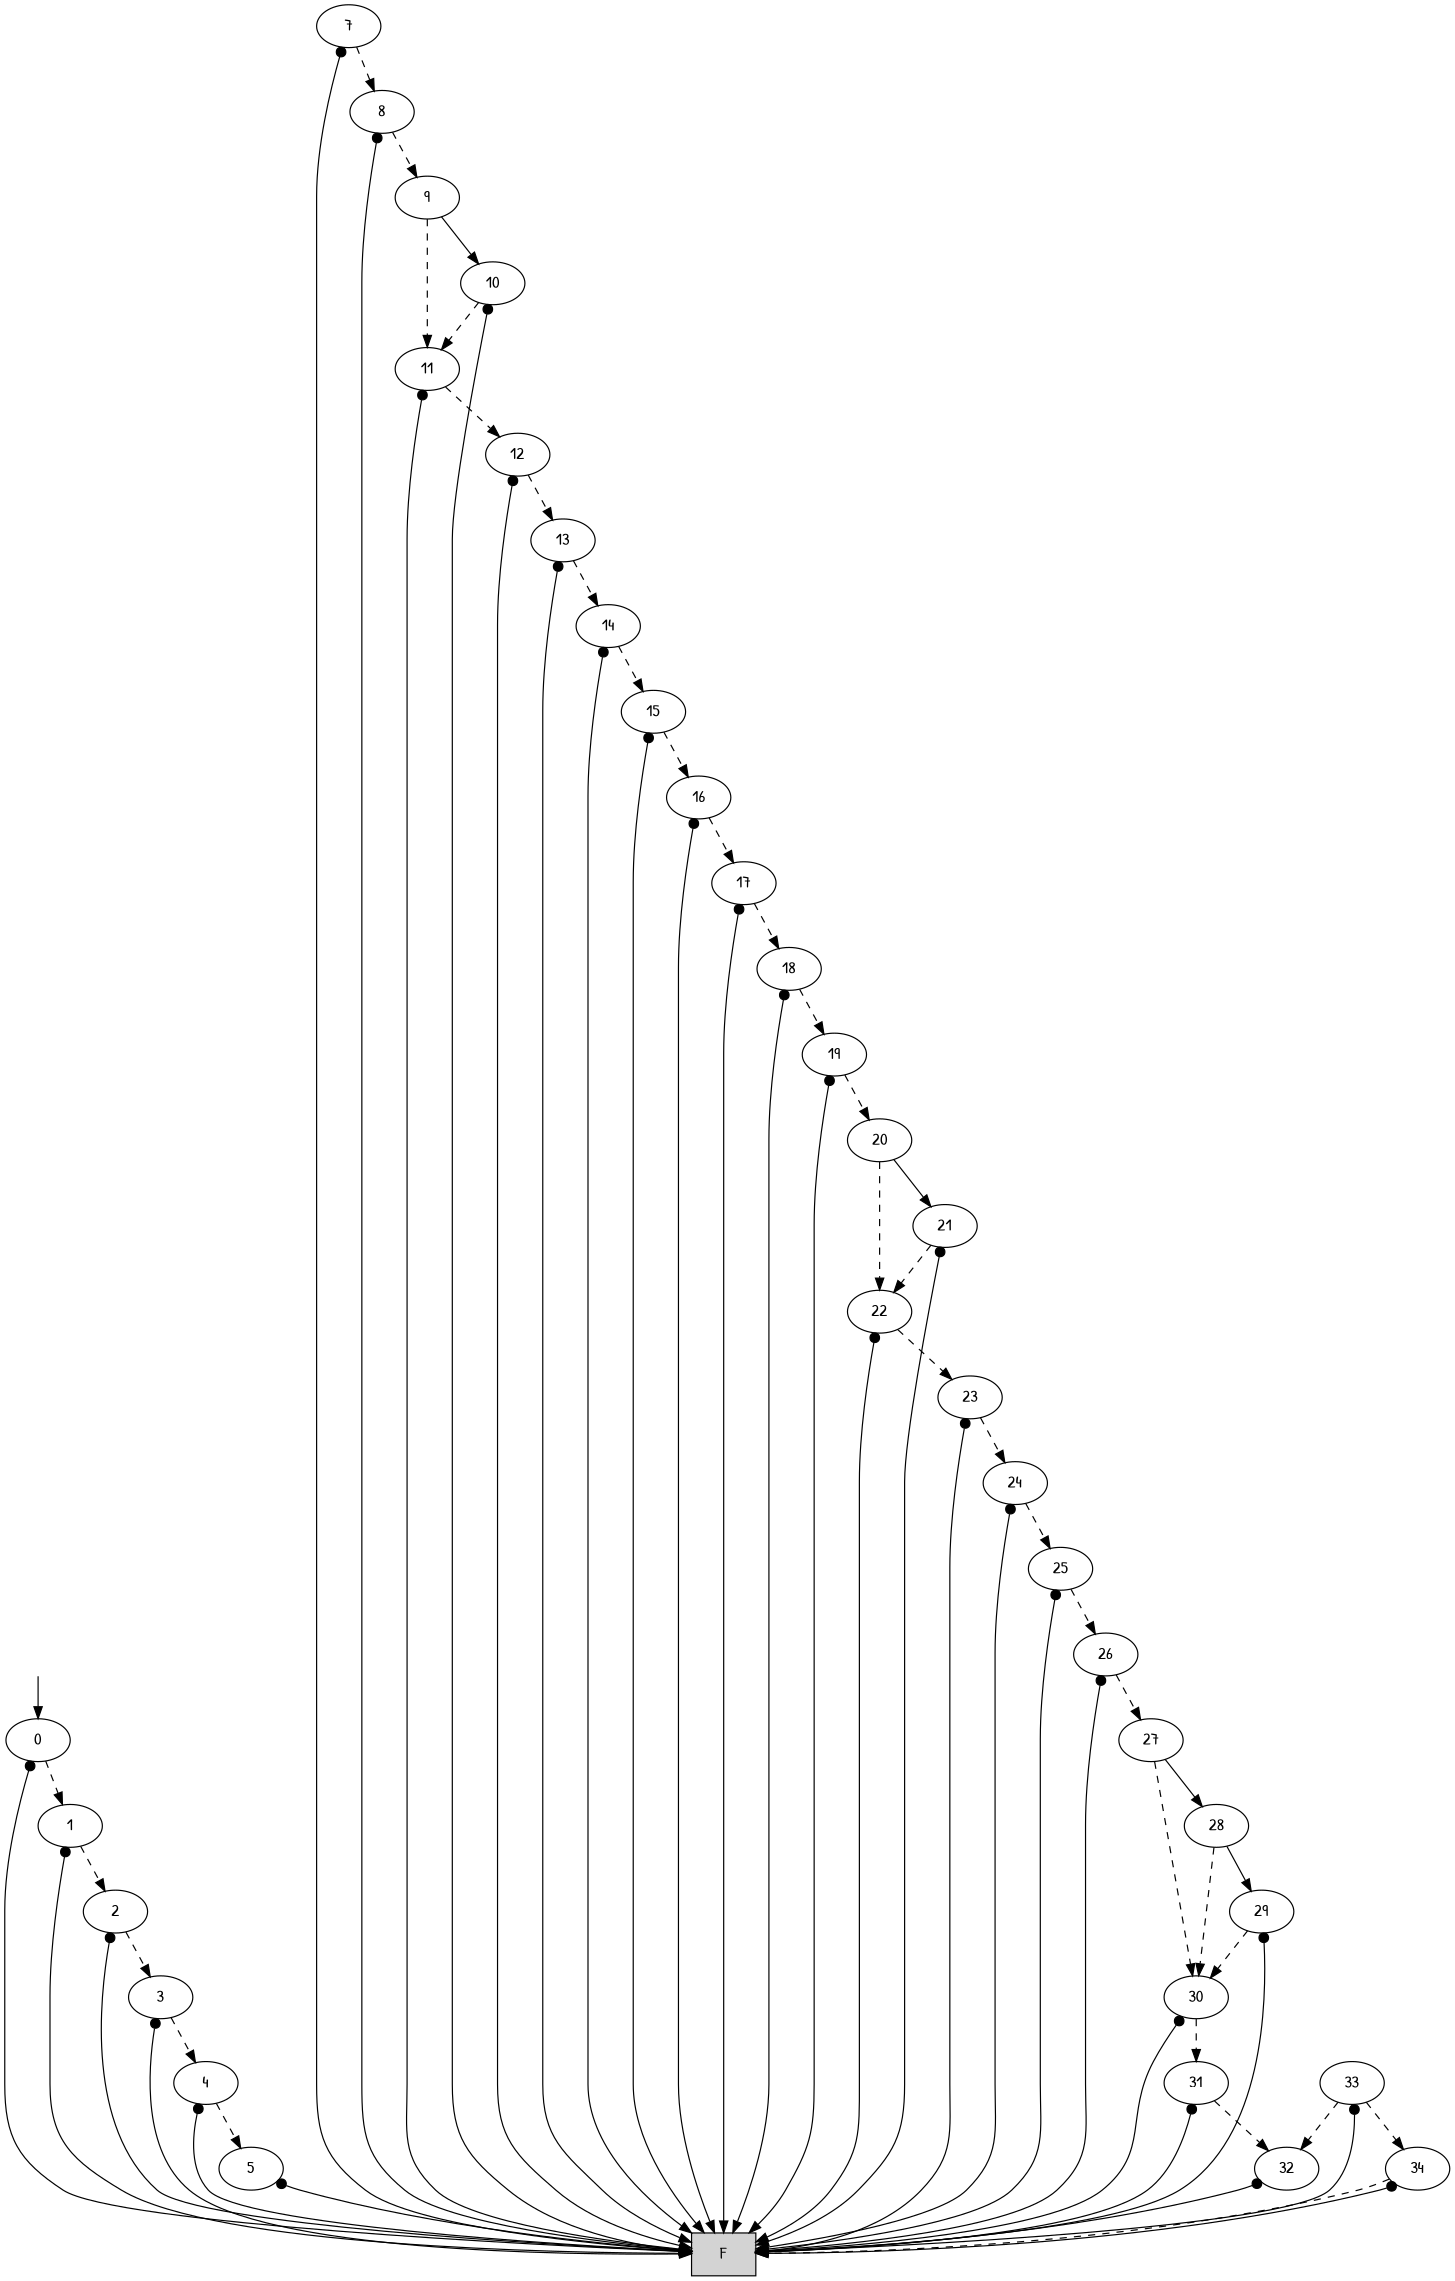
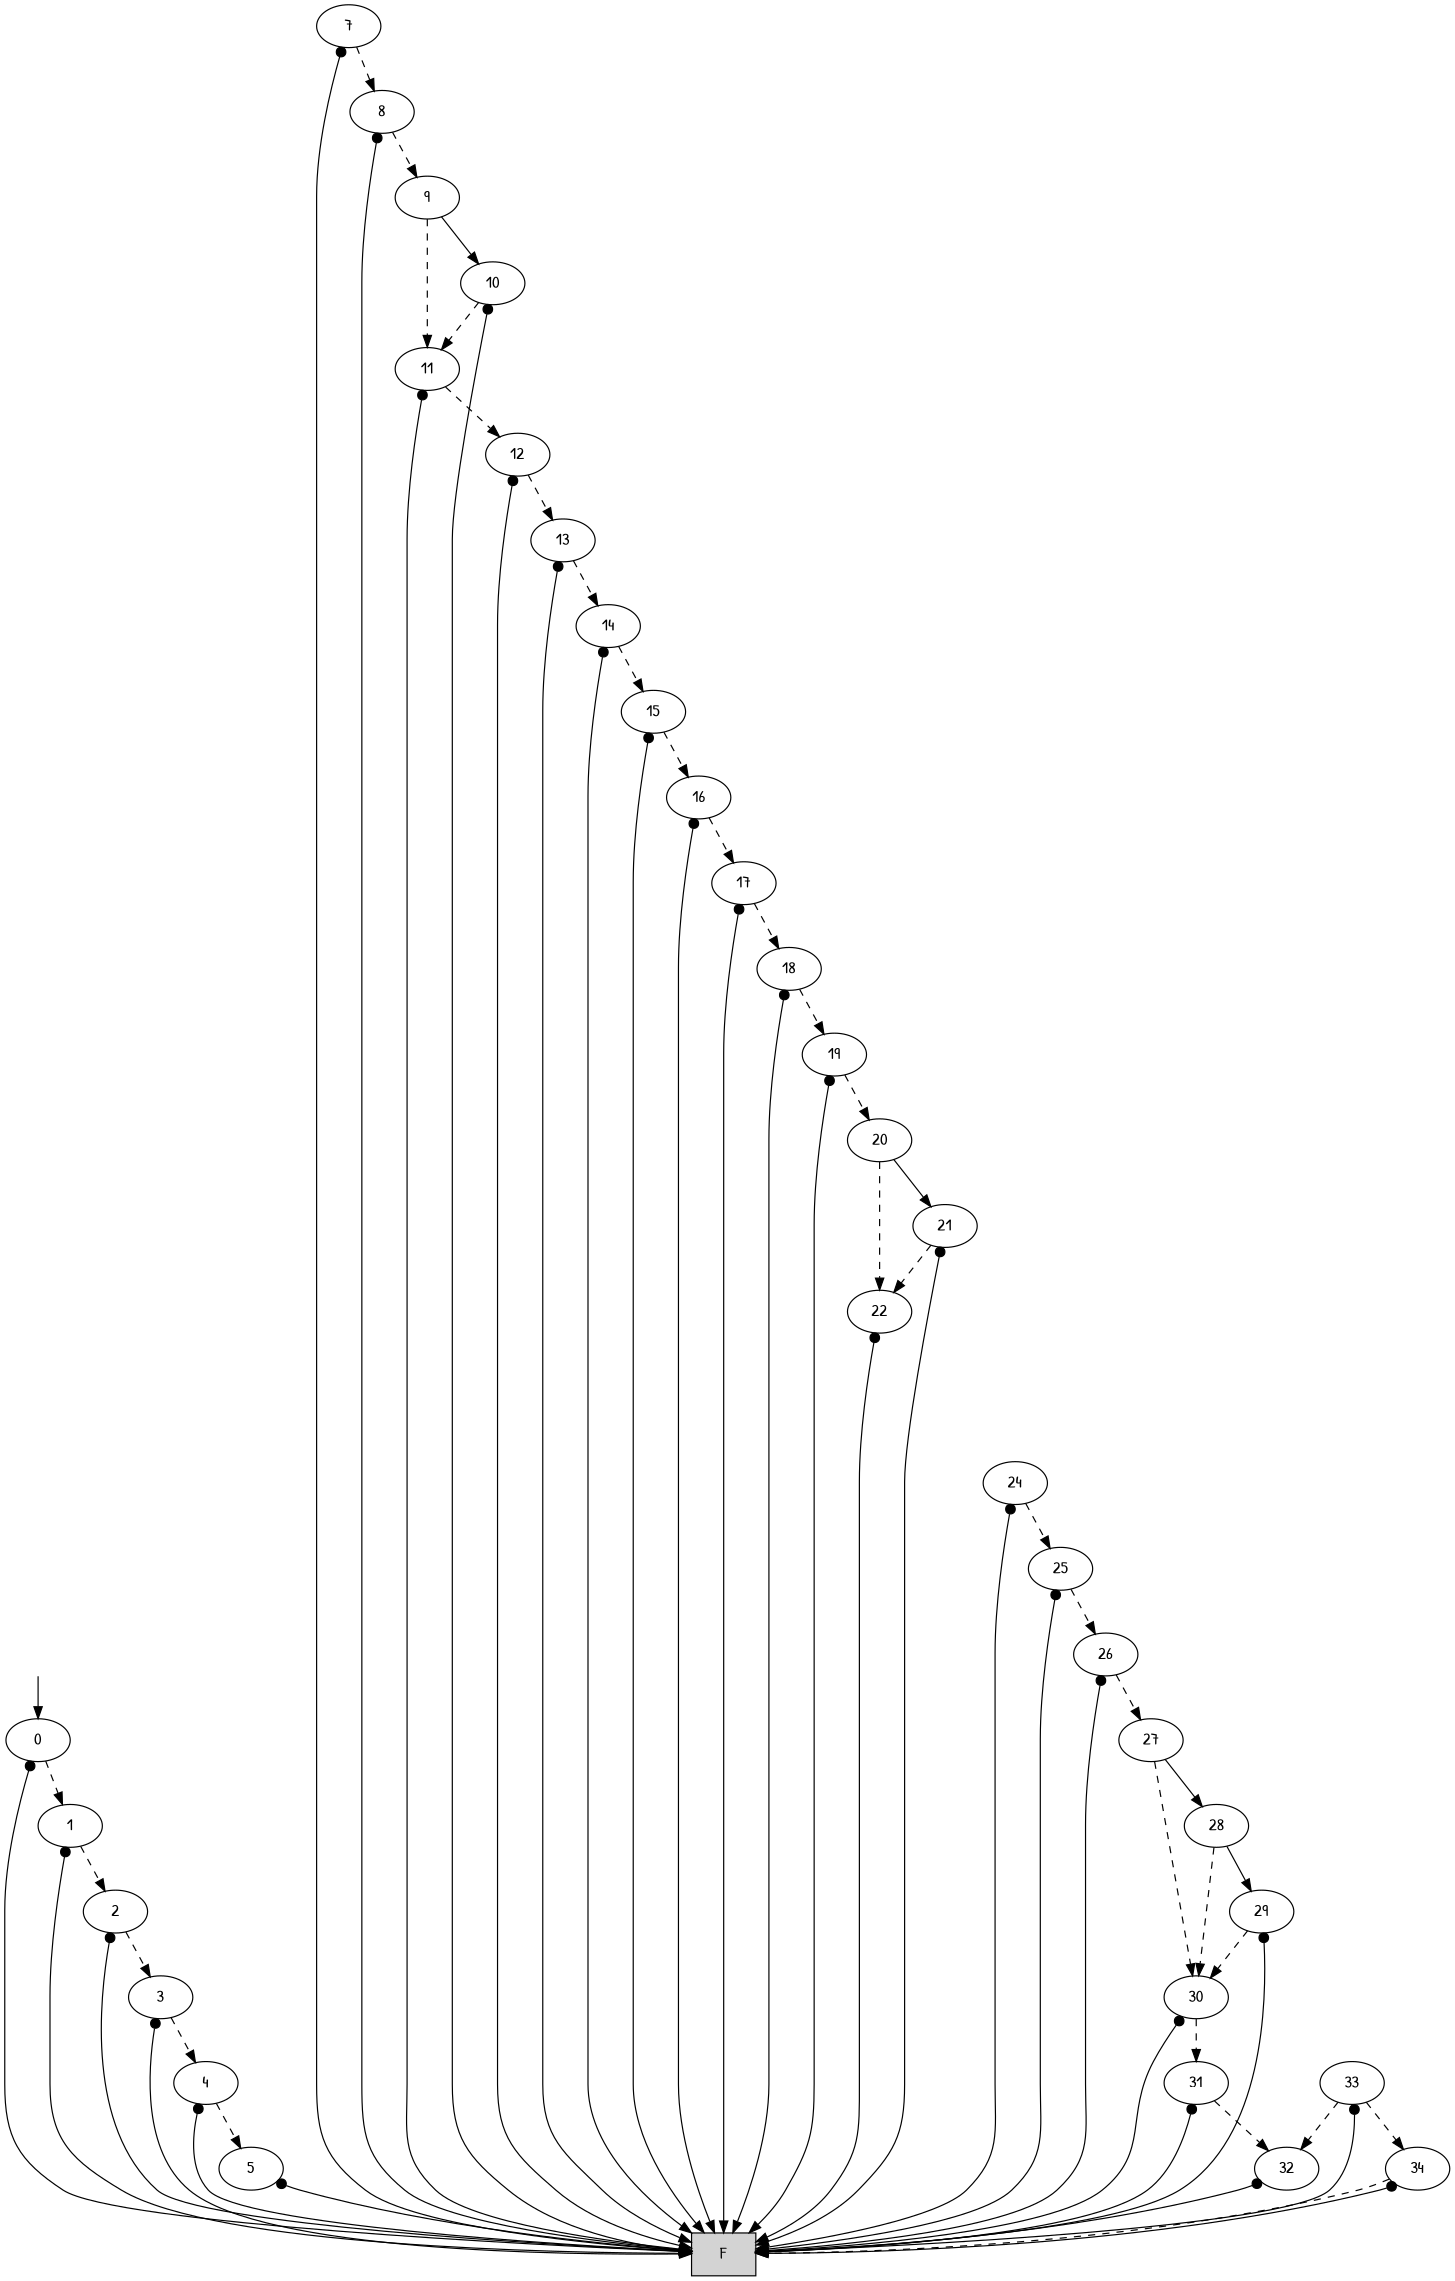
node "23": removed
